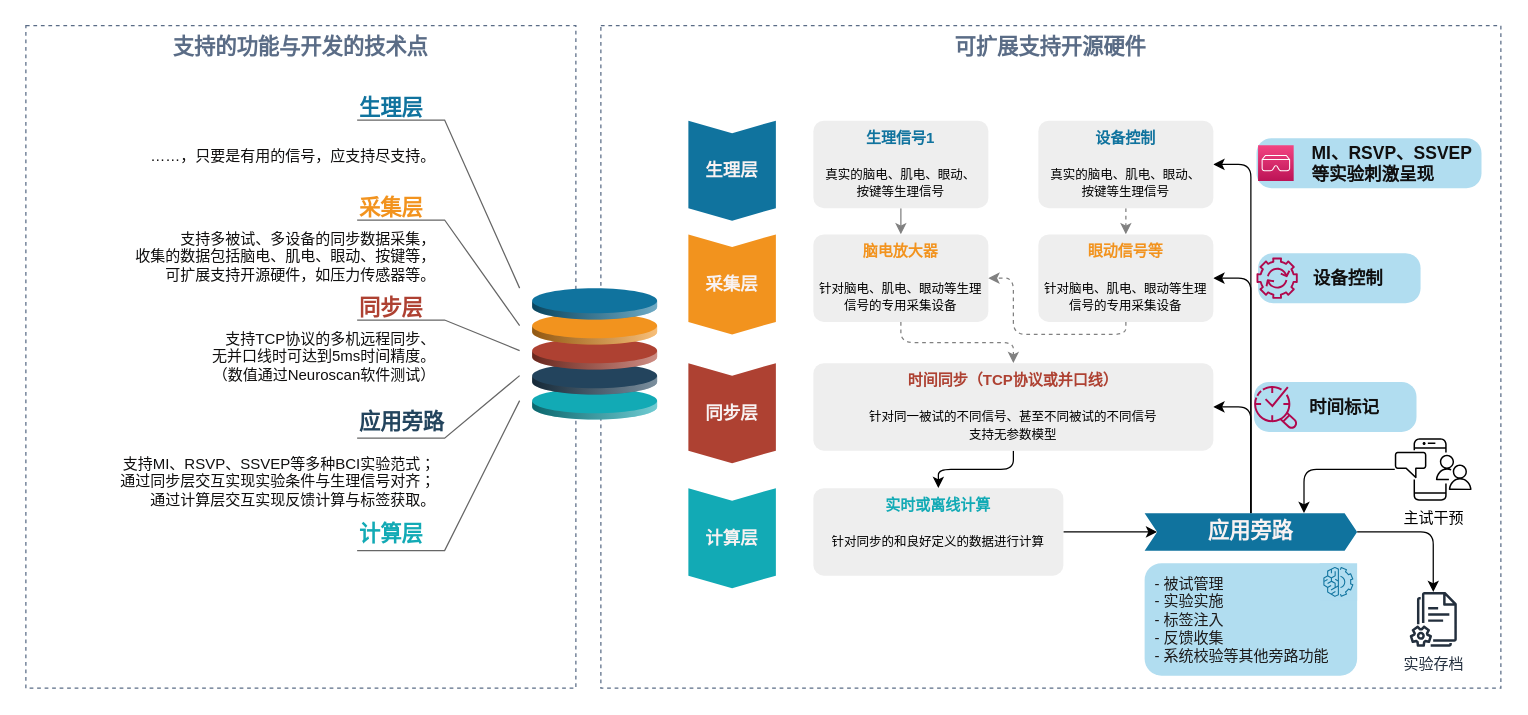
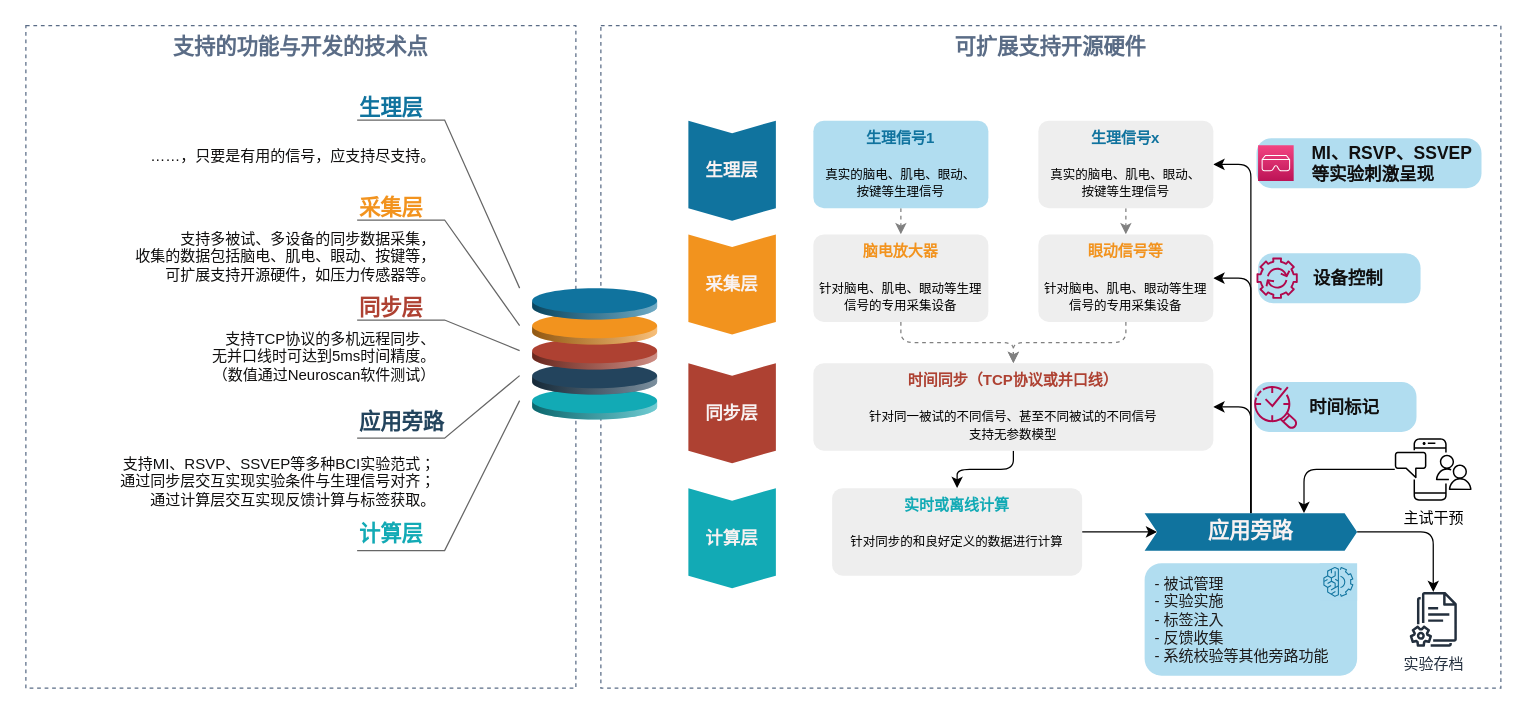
node "生理信号1 真实的脑电、肌电、眼动、 按键等生理信号": fillcolor #eeeeee -> #b1ddf0
node "设备控制 真实的脑电、肌电、眼动、 按键等生理信号": label "设备控制 真实的脑电、肌电、眼动、 按键等生理信号" -> "生理信号x 真实的脑电、肌电、眼动、 按键等生理信号"
edge "生理信号1 真实的脑电、肌电、眼动、 按键等生理信号" -> "脑电放大器 针对脑电、肌电、眼动等生理信号的专用采集设备": style solid -> dashed
edge "眼动信号等 针对脑电、肌电、眼动等生理信号的专用采集设备" -> "脑电放大器 针对脑电、肌电、眼动等生理信号的专用采集设备": now "眼动信号等 针对脑电、肌电、眼动等生理信号的专用采集设备" -> "时间同步（TCP协议或并口线） 针对同一被试的不同信号、甚至不同被试的不同信号 支持无参数模型"
node "实时或离线计算 针对同步的和良好定义的数据进行计算": moved (938, 532) -> (957, 532)
